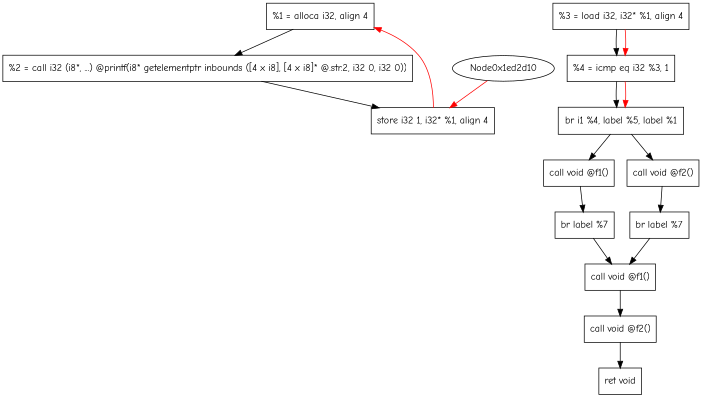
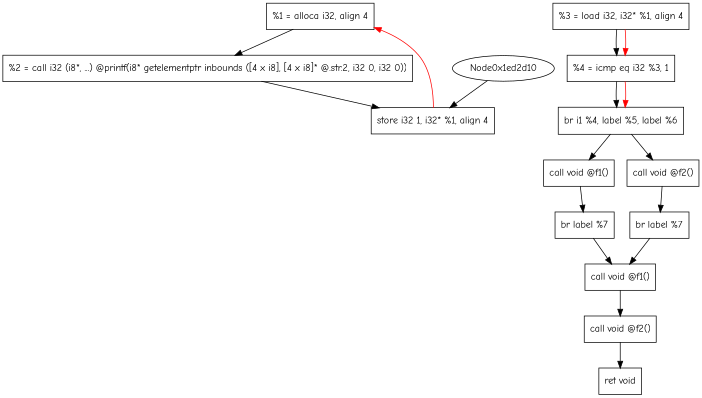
edge "Node0x1ed2d10" -> "store i32 1, i32* %1, align 4": color red -> black
node "br i1 %4, label %5, label %1": label "br i1 %4, label %5, label %1" -> "br i1 %4, label %5, label %6"
